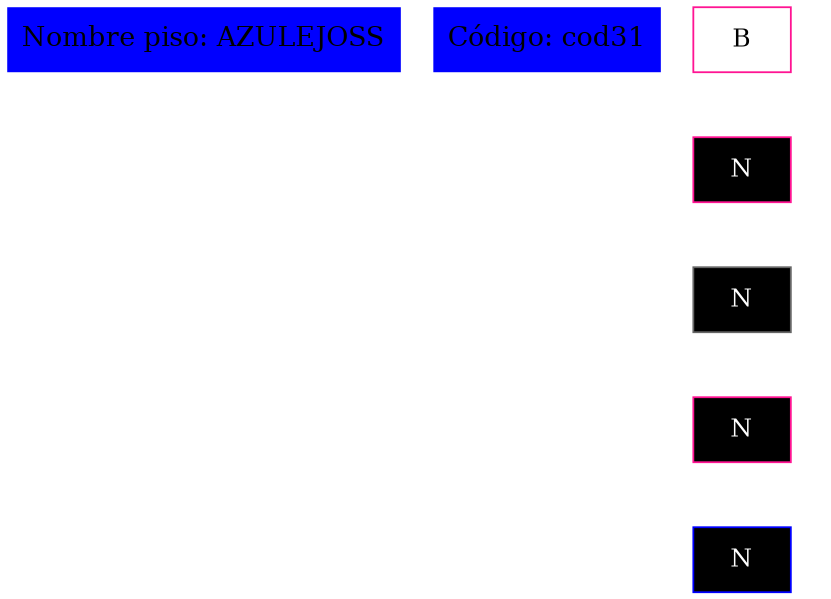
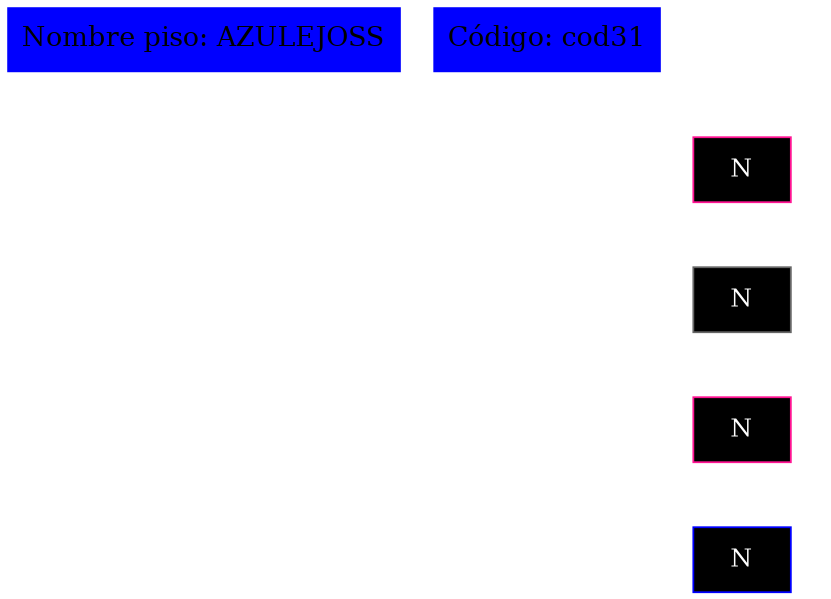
node "B": removed
